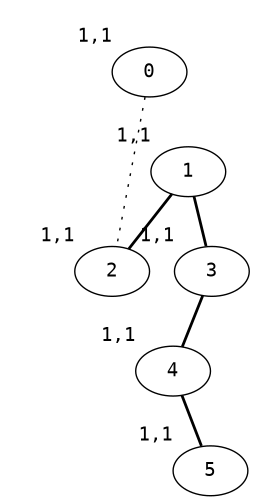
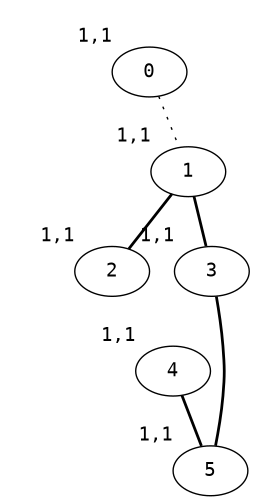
edge "0 1,1" -- "2 1,1": now "0 1,1" -- "1 1,1"
edge "3 1,1" -- "4 1,1": now "3 1,1" -- "5 1,1"
